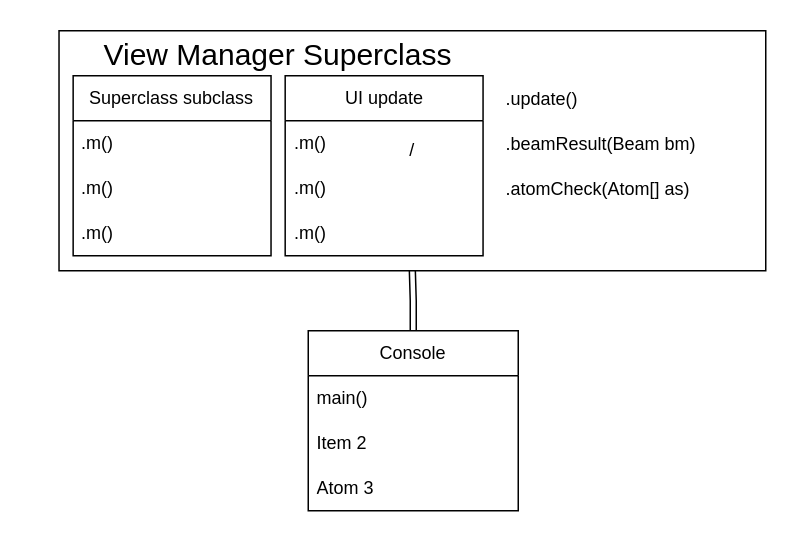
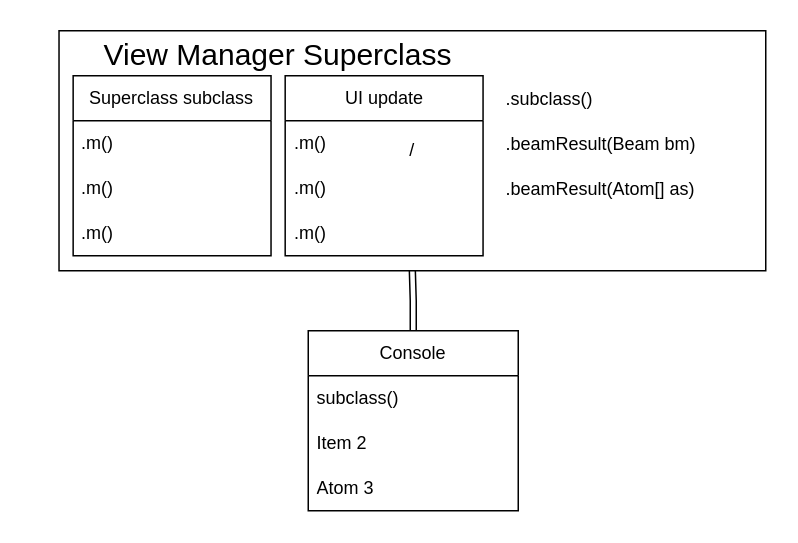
node ".update()": label ".update()" -> ".subclass()"
node ".atomCheck(Atom[] as)": label ".atomCheck(Atom[] as)" -> ".beamResult(Atom[] as)"
node "main()": label "main()" -> "subclass()"
